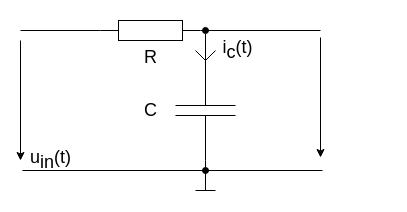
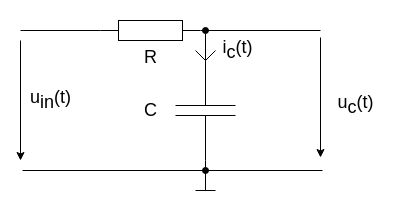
node "uc(t)": added
node "uin(t)": moved (51, 161) -> (51, 101)
